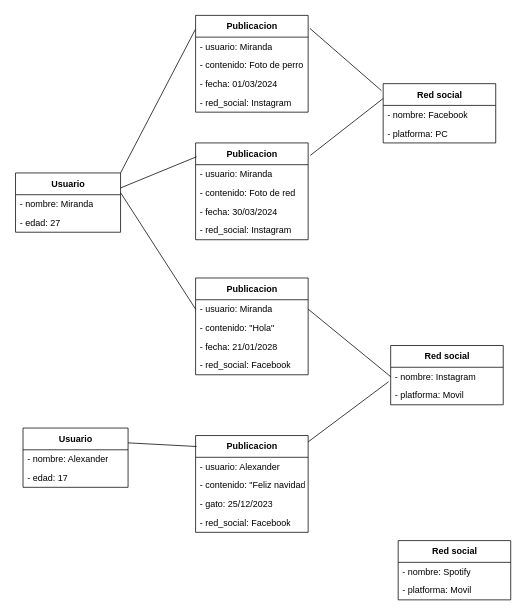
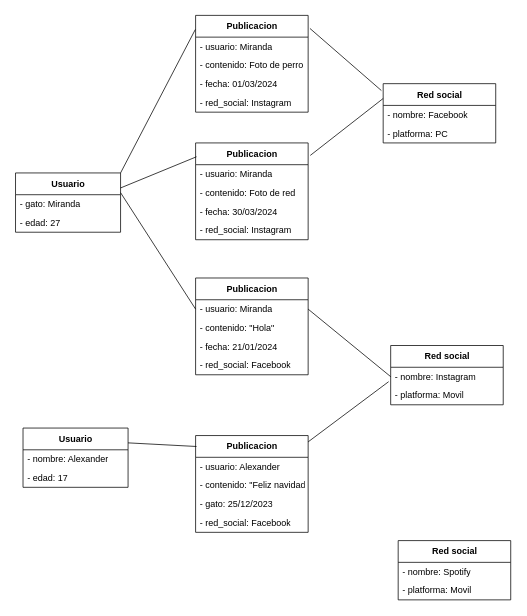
node "- nombre: Miranda": label "- nombre: Miranda" -> "- gato: Miranda"
node "- fecha: 21/01/2028": label "- fecha: 21/01/2028" -> "- fecha: 21/01/2024"
